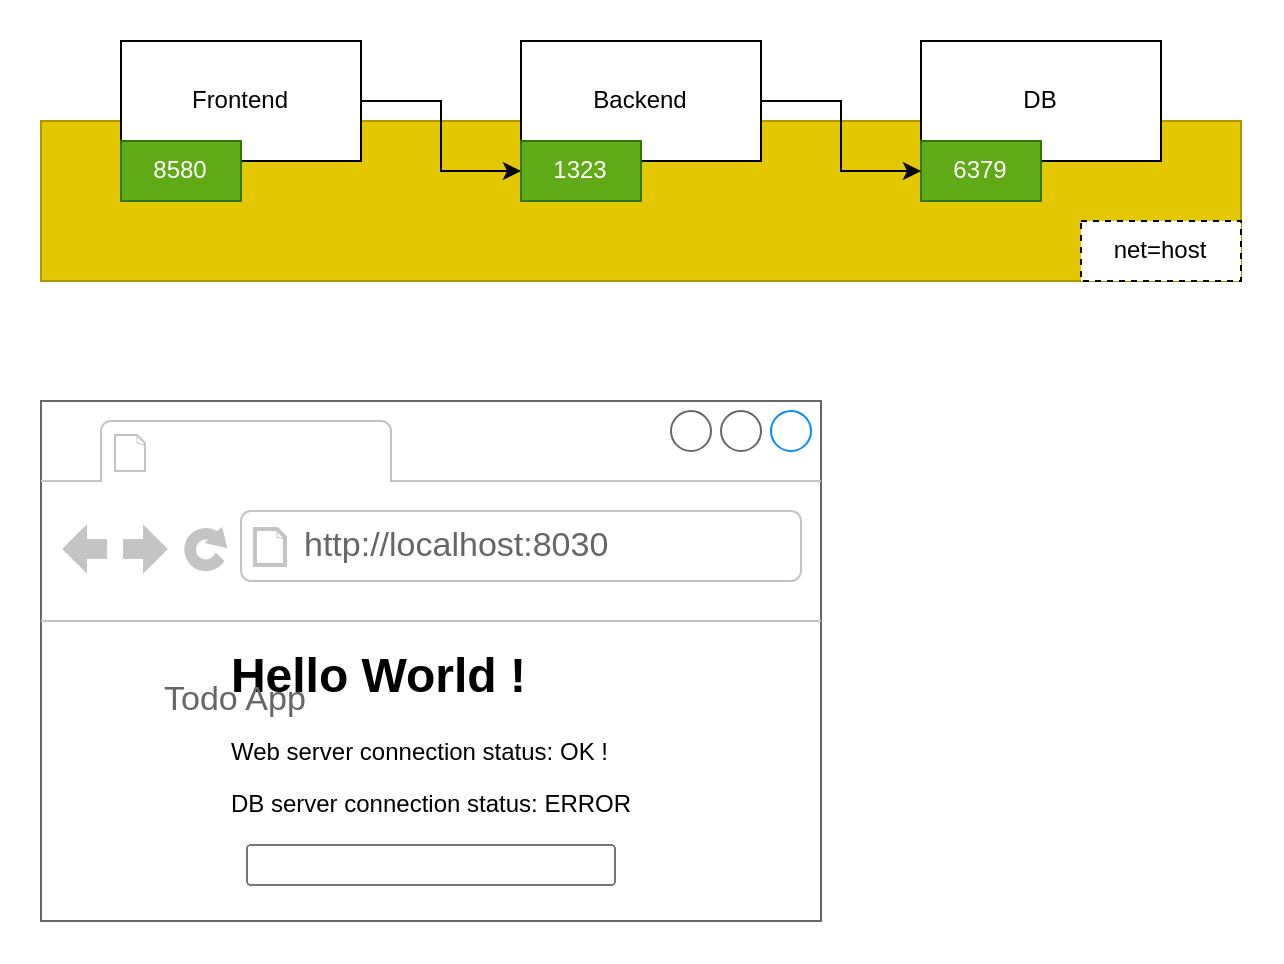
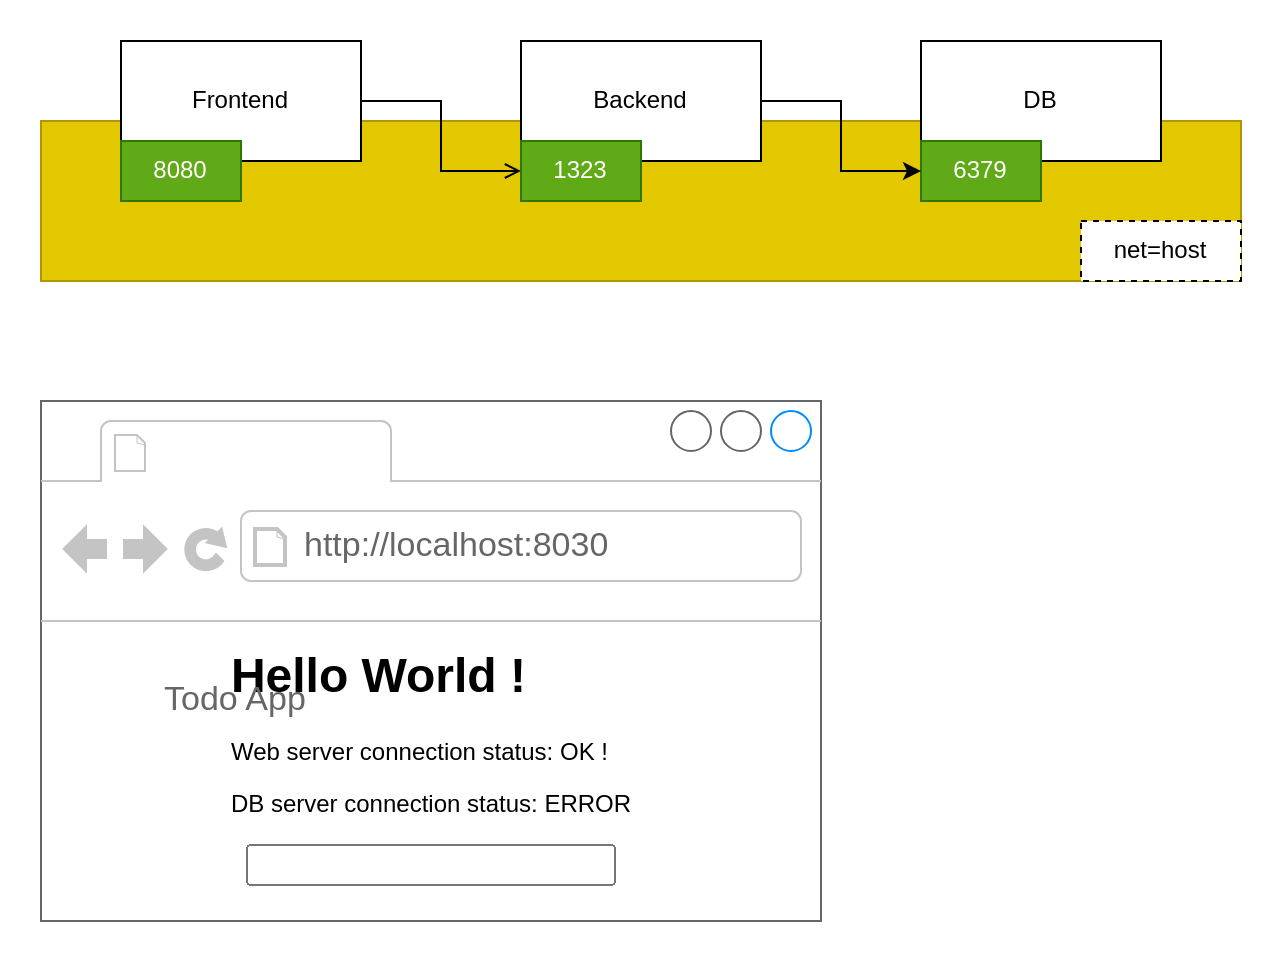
node "8580": label "8580" -> "8080"
edge "Frontend" -> "1323": arrowhead classic -> open
